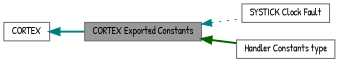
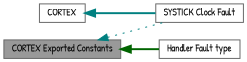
edge "CORTEX Exported Constants" -> "CORTEX": now "SYSTICK Clock Fault" -> "CORTEX"
node "Handler Constants type": label "Handler Constants type" -> "Handler Fault type"
